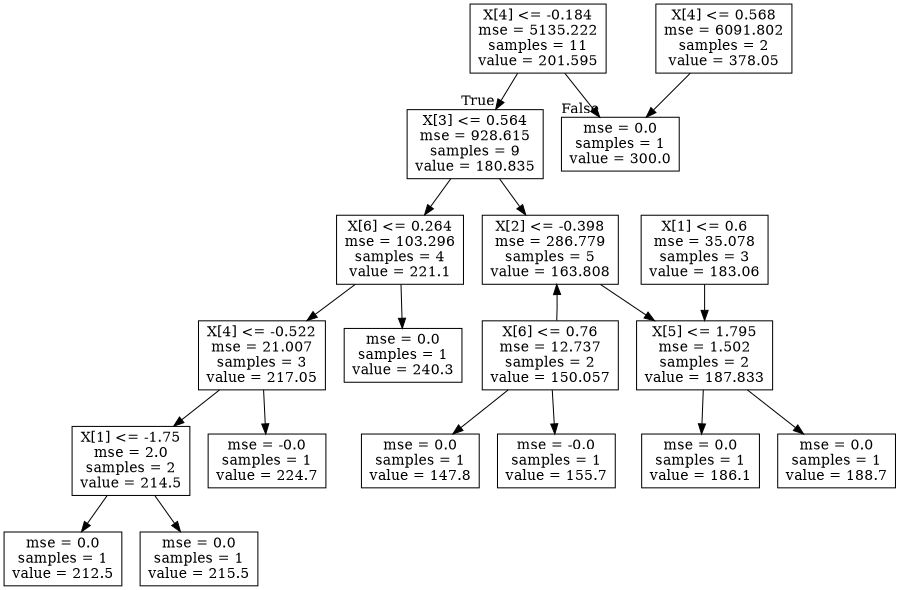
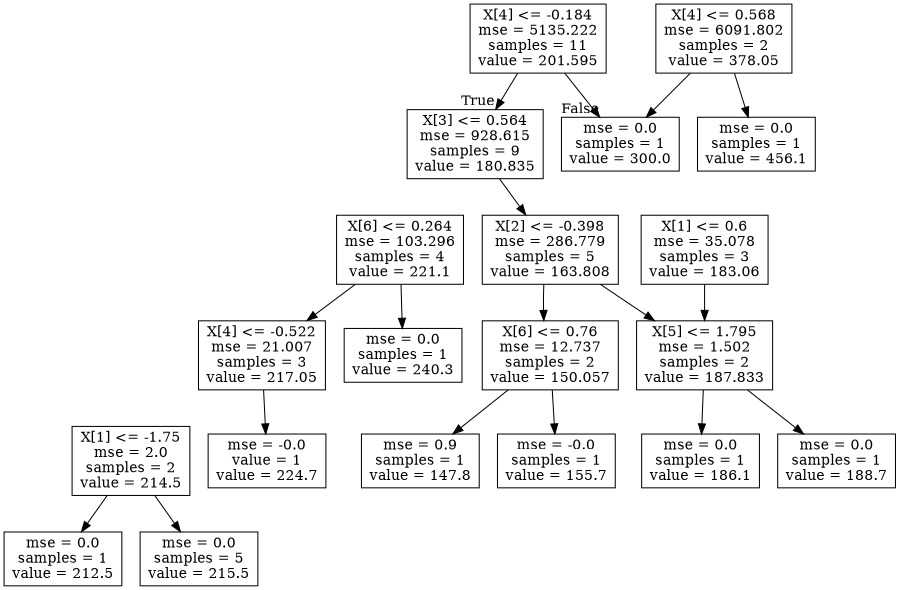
node "mse = 0.0 samples = 1 value = 456.1": added
edge "X[3] <= 0.564 mse = 928.615 samples = 9 value = 180.835" -> "X[6] <= 0.264 mse = 103.296 samples = 4 value = 221.1": removed
edge "X[6] <= 0.76 mse = 12.737 samples = 2 value = 150.057" -> "X[2] <= -0.398 mse = 286.779 samples = 5 value = 163.808": reversed
edge "X[4] <= -0.522 mse = 21.007 samples = 3 value = 217.05" -> "X[1] <= -1.75 mse = 2.0 samples = 2 value = 214.5": removed
node "mse = -0.0 samples = 1 value = 224.7": label "mse = -0.0 samples = 1 value = 224.7" -> "mse = -0.0 value = 1 value = 224.7"
node "mse = 0.0 samples = 1 value = 147.8": label "mse = 0.0 samples = 1 value = 147.8" -> "mse = 0.9 samples = 1 value = 147.8"
node "mse = 0.0 samples = 1 value = 215.5": label "mse = 0.0 samples = 1 value = 215.5" -> "mse = 0.0 samples = 5 value = 215.5"
